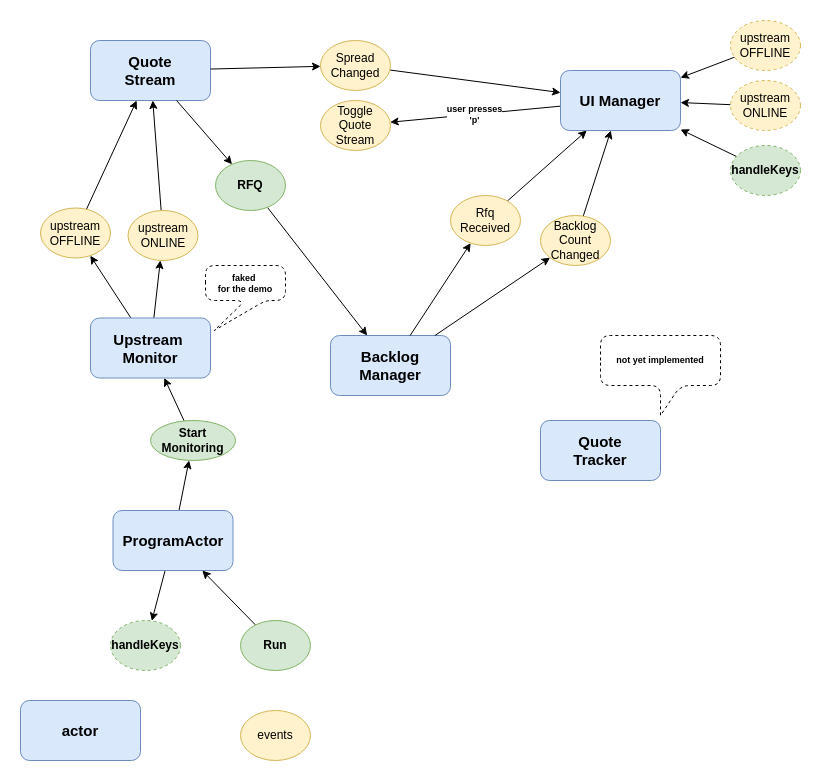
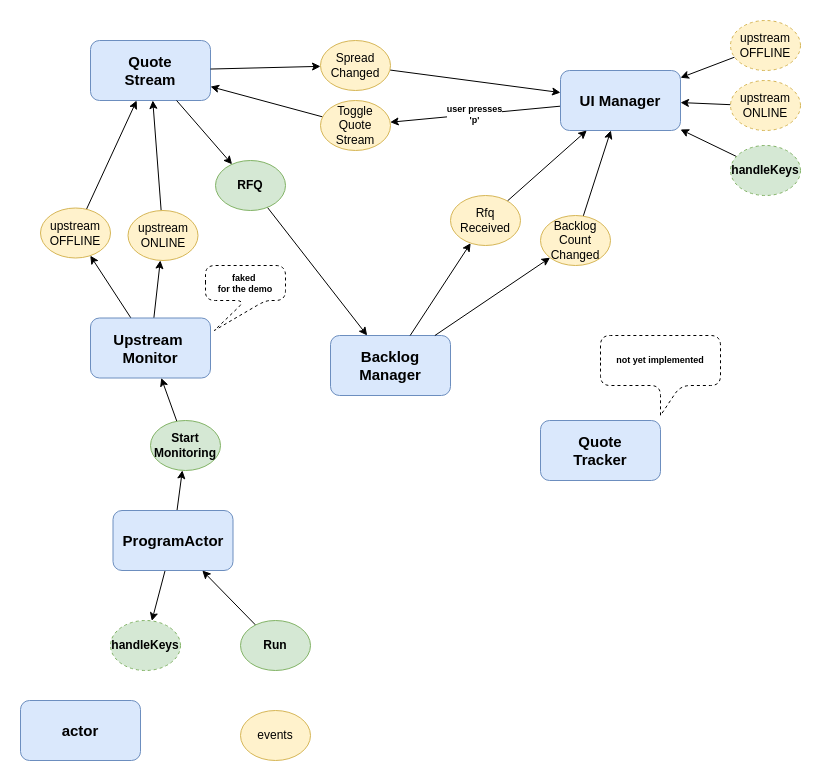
edge "Toggle Quote Stream" -> "Quote Stream": added
node "Start Monitoring": size 85x40 -> 70x50
